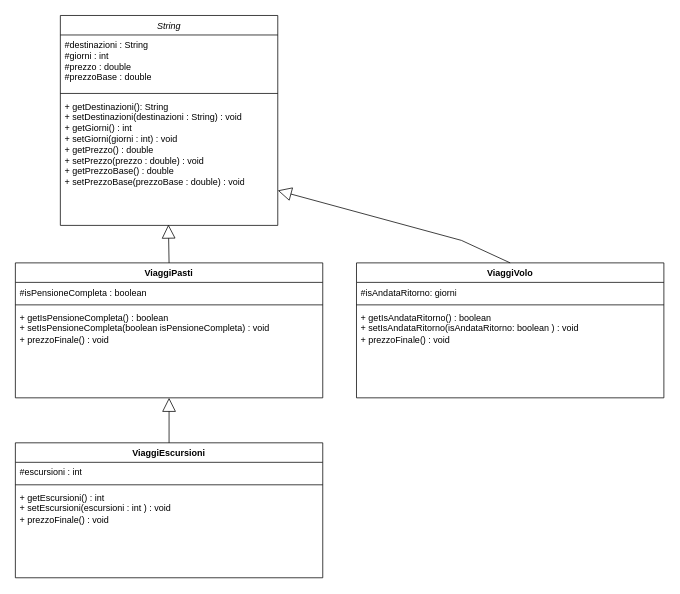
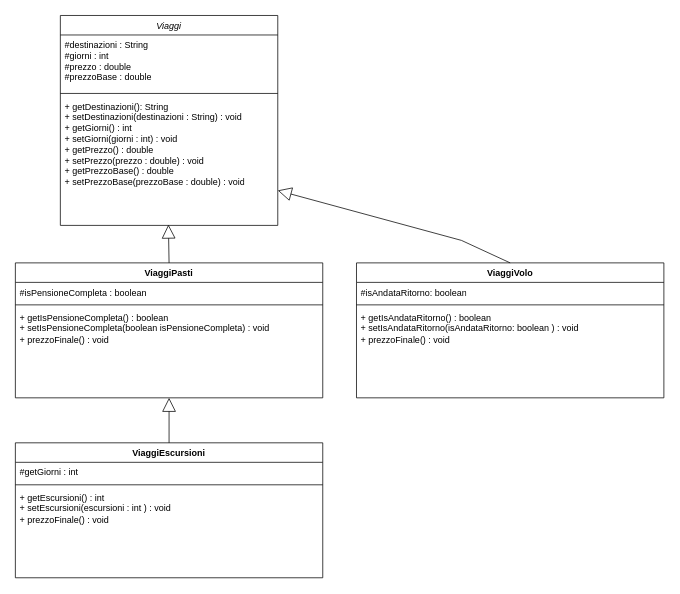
node "String": label "String" -> "Viaggi"
node "#isAndataRitorno: giorni": label "#isAndataRitorno: giorni" -> "#isAndataRitorno: boolean"
node "#escursioni : int": label "#escursioni : int" -> "#getGiorni : int"
